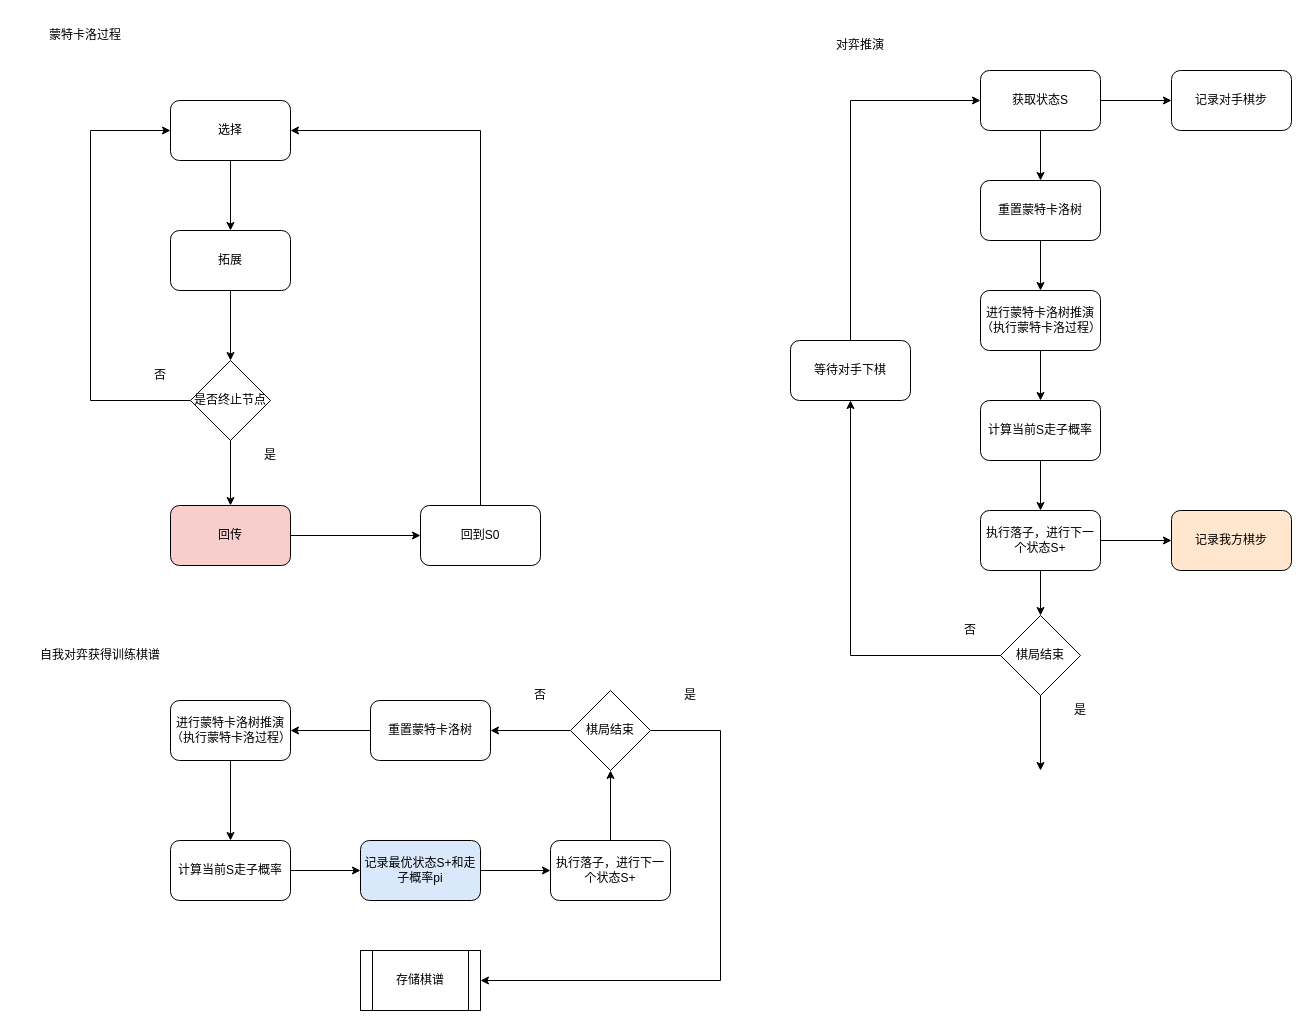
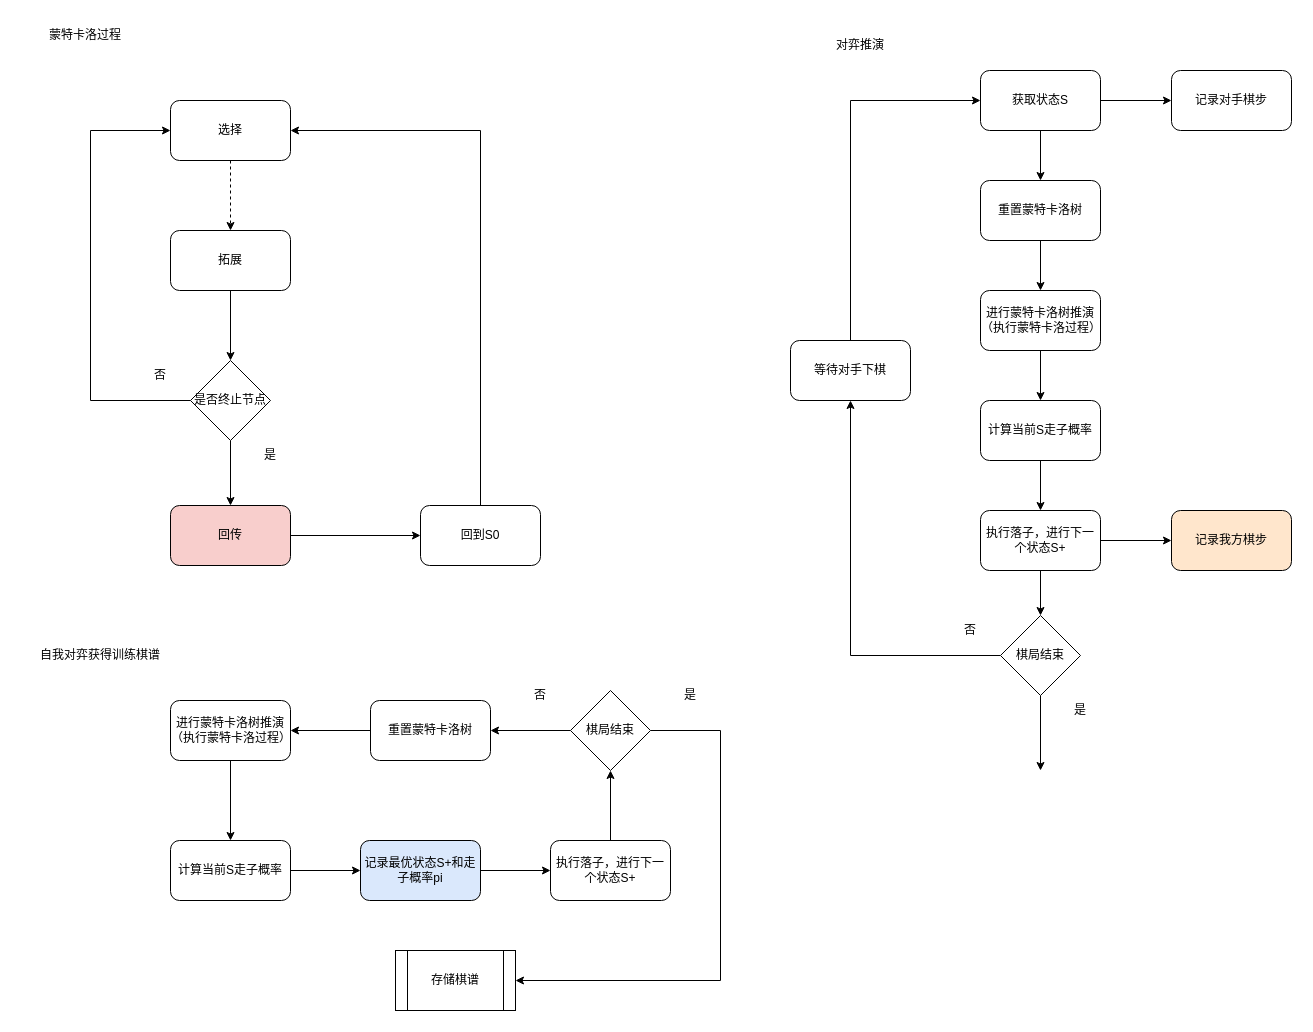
edge "选择" -> "拓展": style solid -> dashed
node "存储棋谱": moved (421, 981) -> (456, 981)
